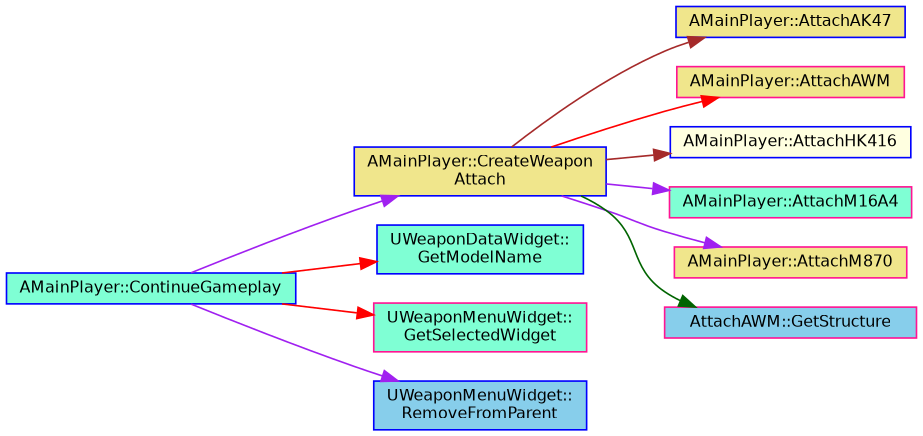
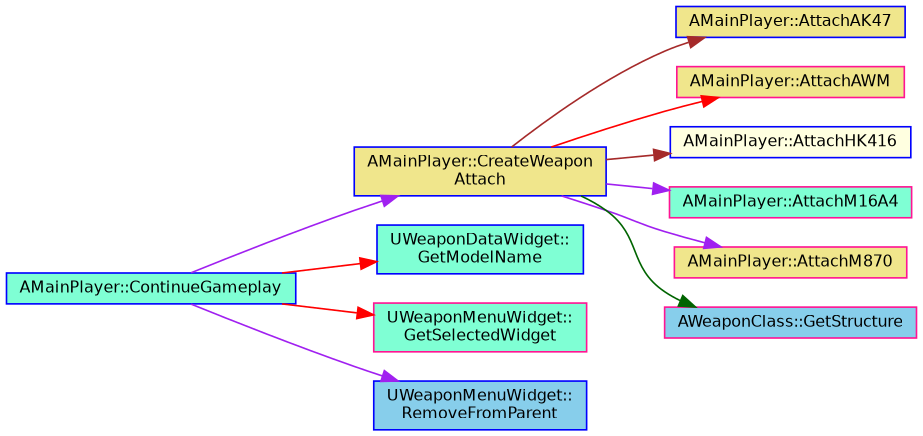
node "AttachAWM::GetStructure": label "AttachAWM::GetStructure" -> "AWeaponClass::GetStructure"
